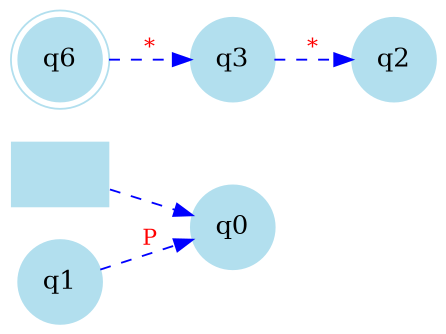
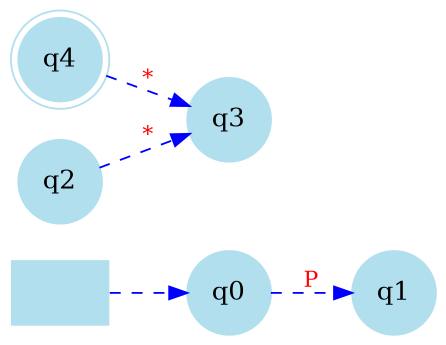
node "q6": label "q6" -> "q4"
edge "q3" -> "q2": reversed
edge "q1" -> "q0": reversed
